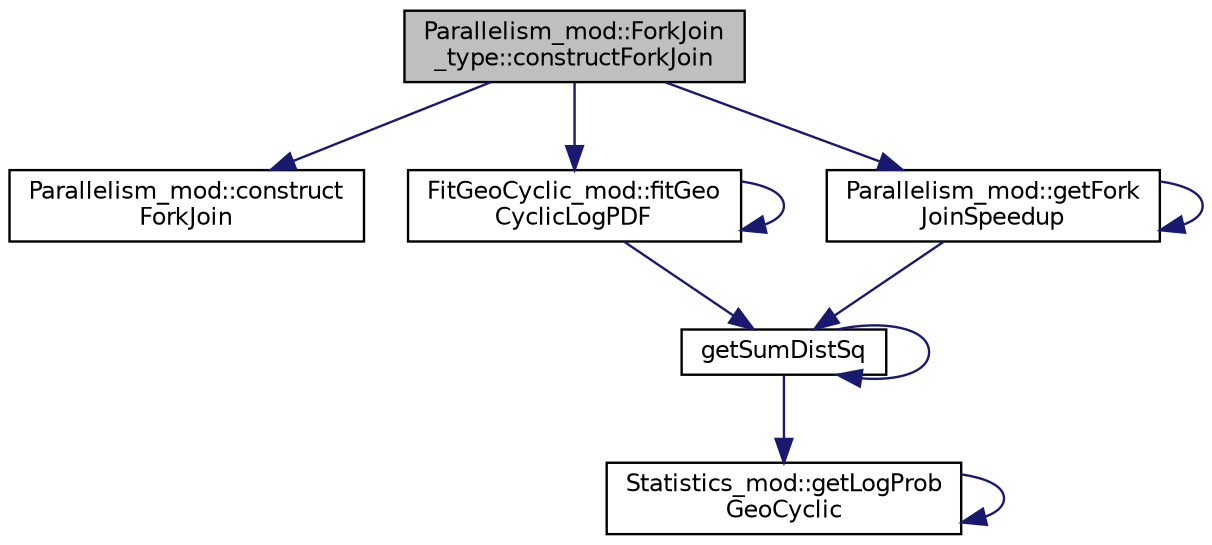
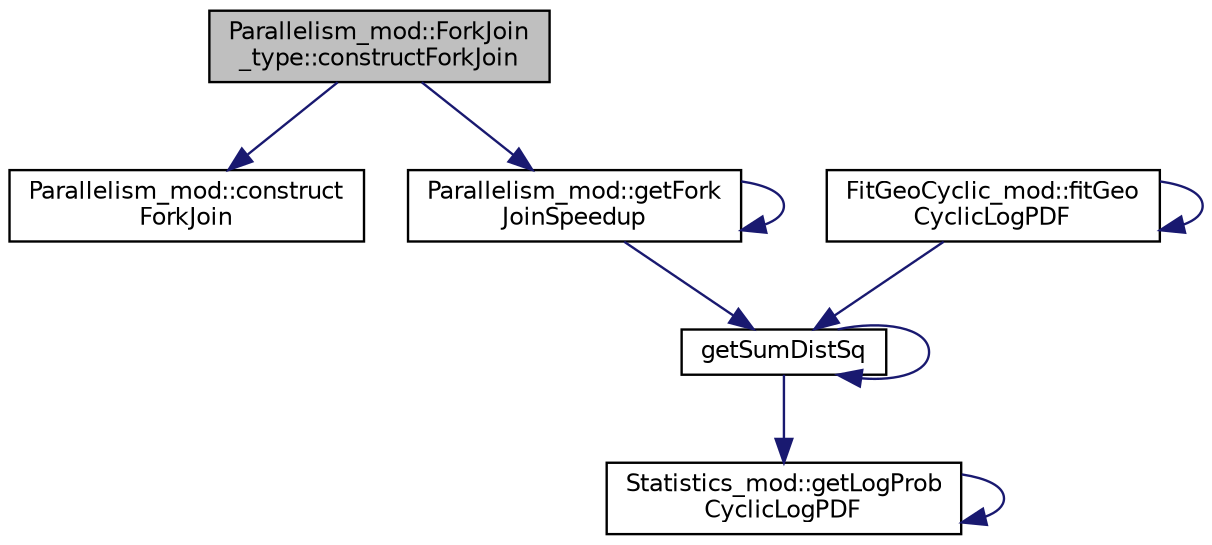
edge "Parallelism_mod::ForkJoin _type::constructForkJoin" -> "FitGeoCyclic_mod::fitGeo CyclicLogPDF": removed
node "Statistics_mod::getLogProb GeoCyclic": label "Statistics_mod::getLogProb GeoCyclic" -> "Statistics_mod::getLogProb CyclicLogPDF"
